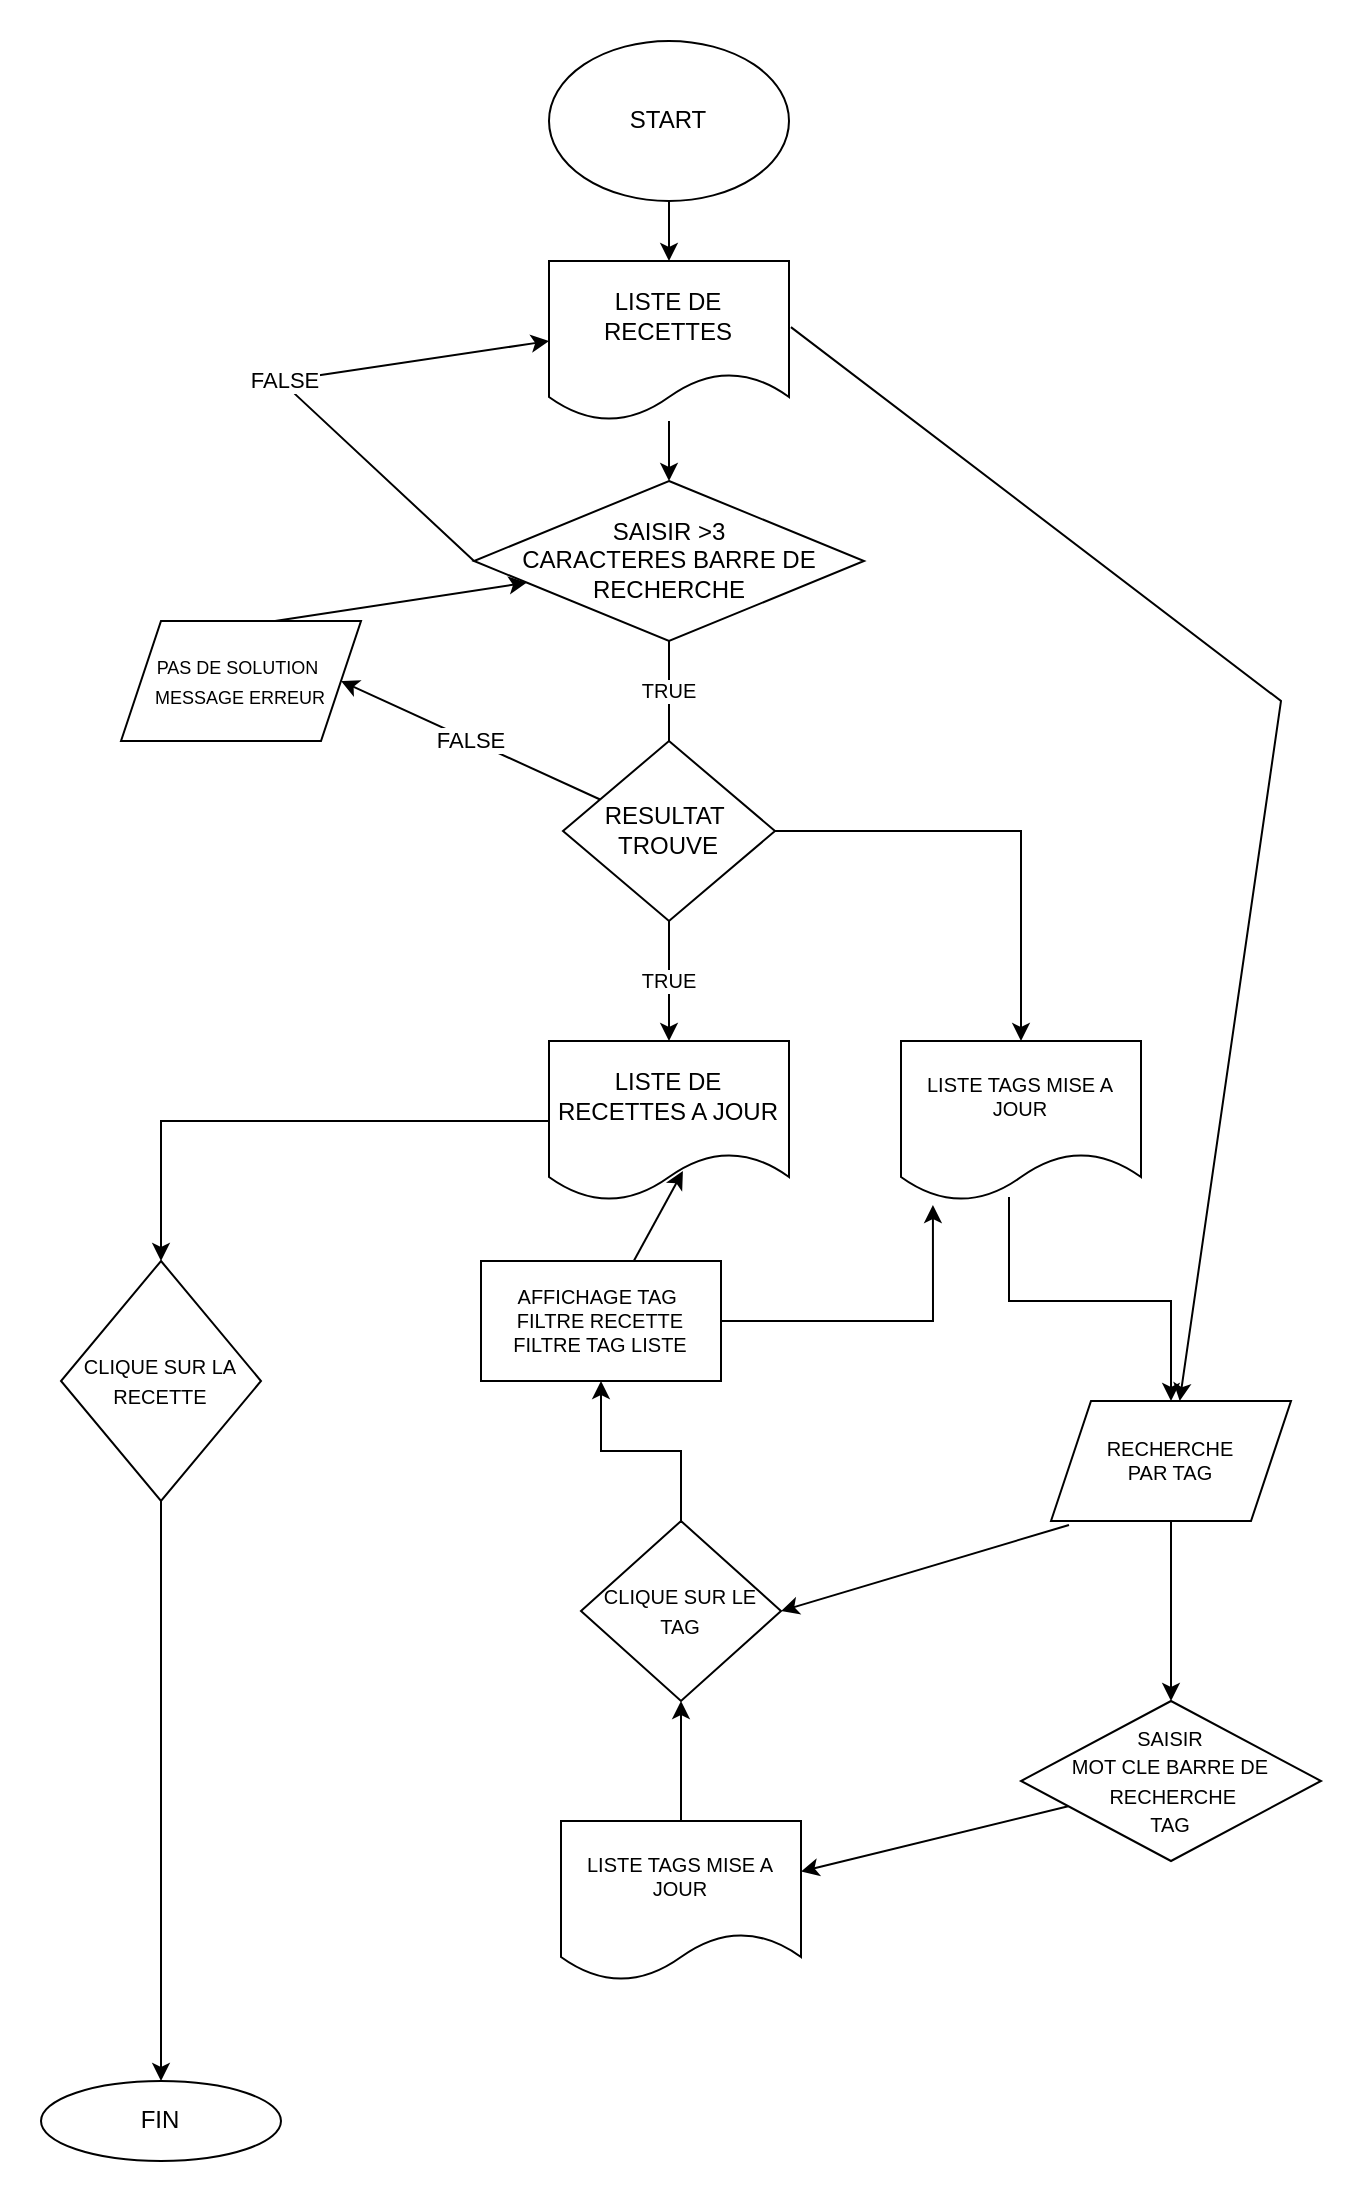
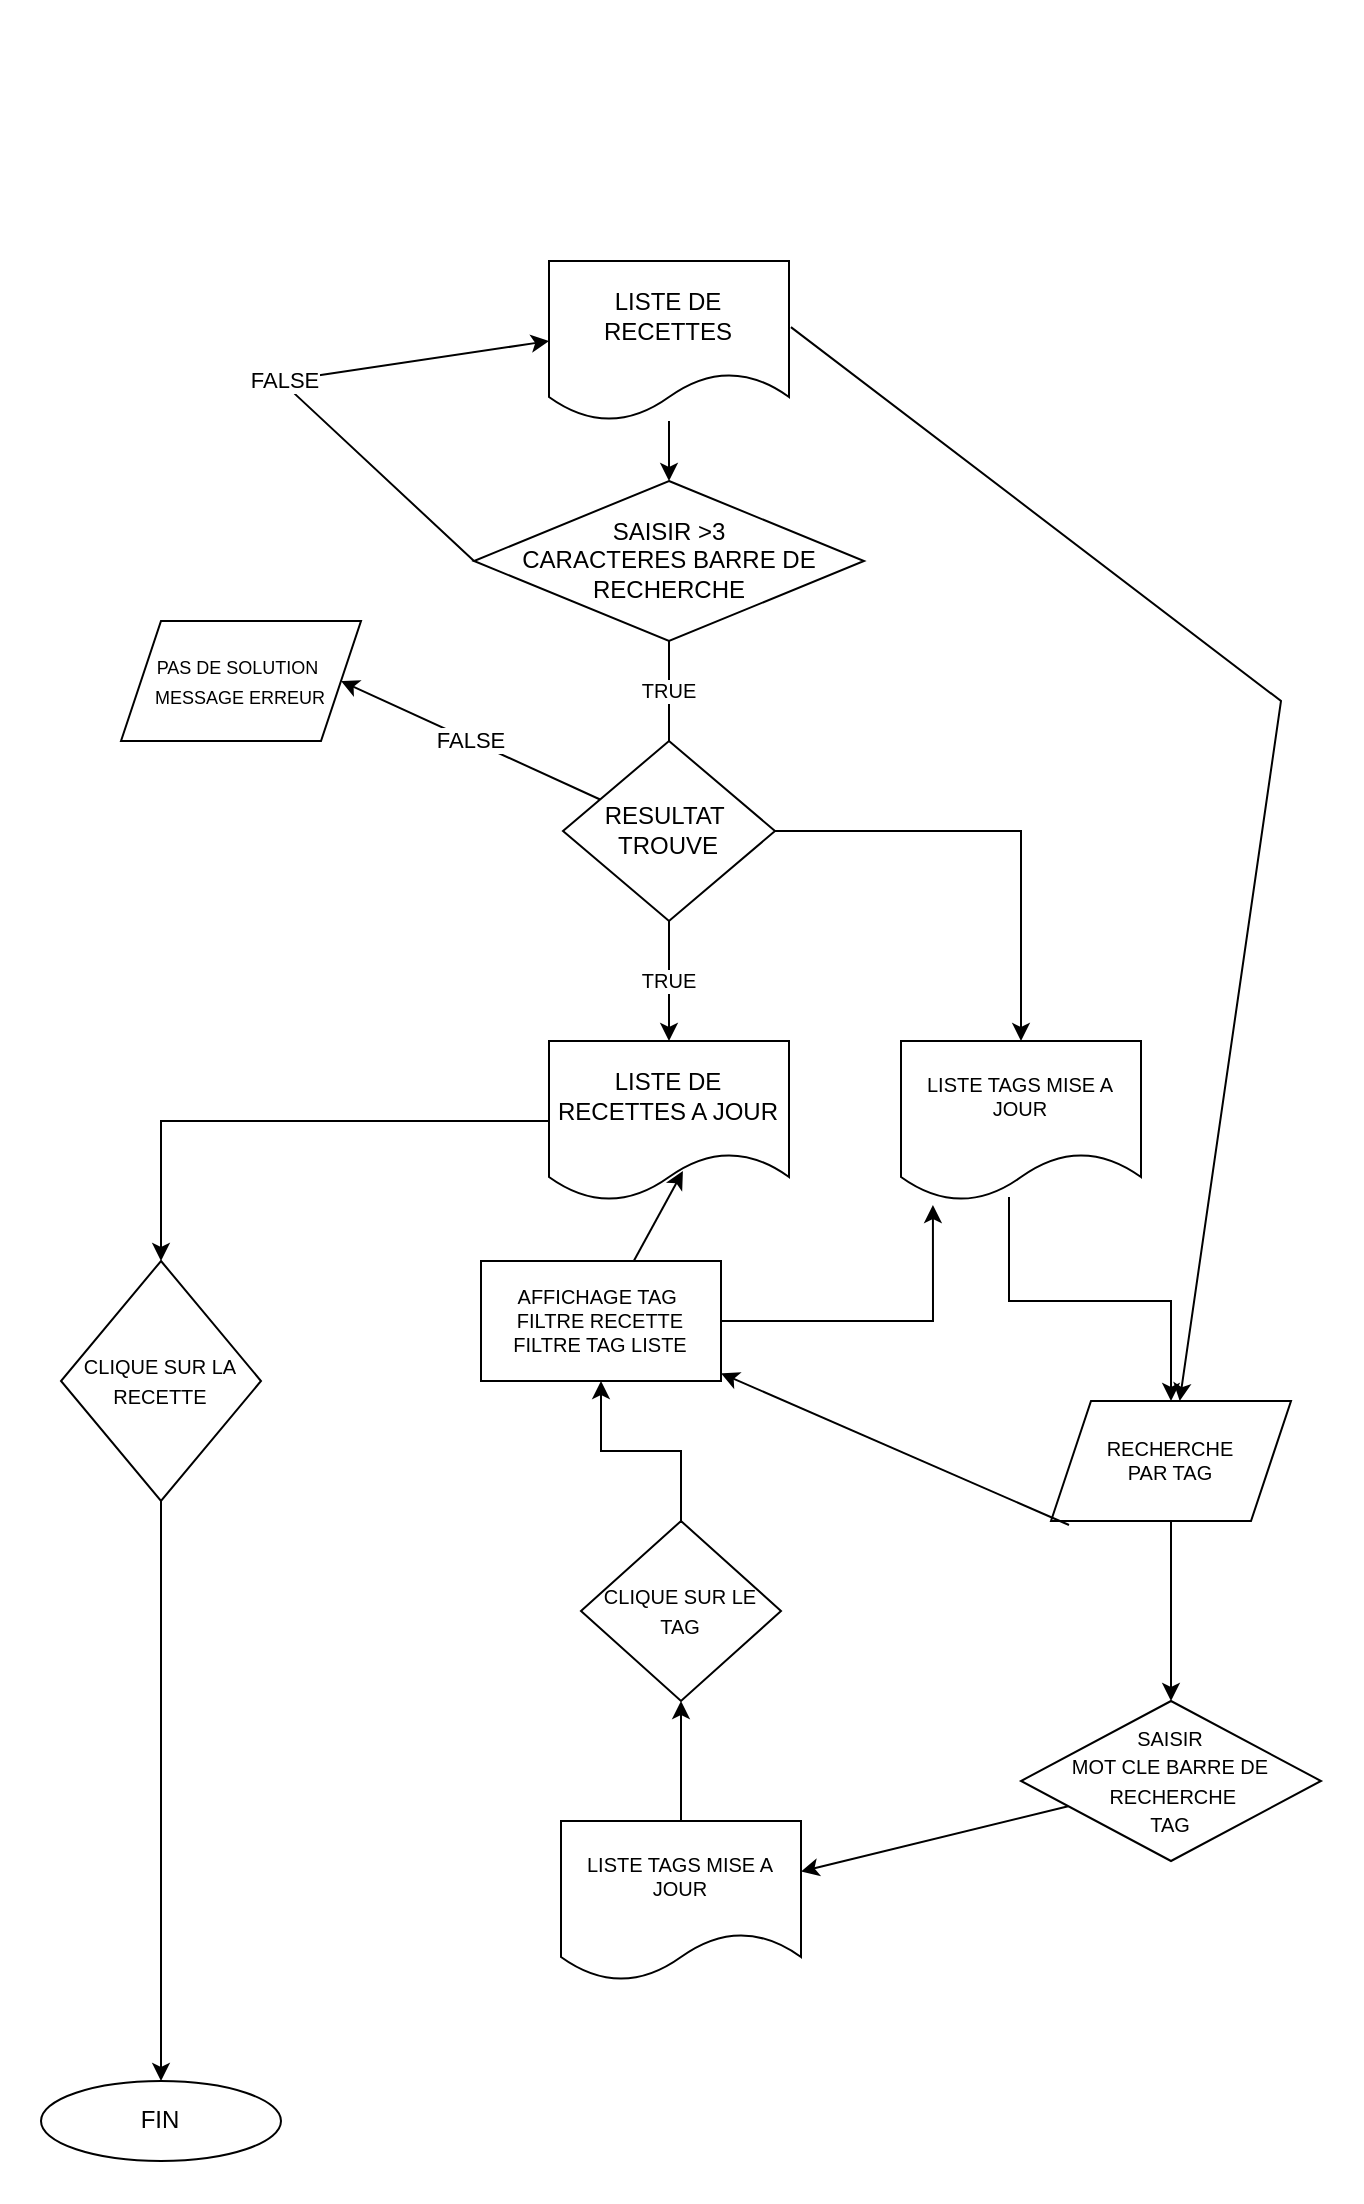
node "START": removed
edge "START" -> "LISTE DE RECETTES": removed
edge "PAS DE SOLUTION MESSAGE ERREUR" -> "SAISIR >3 CARACTERES BARRE DE RECHERCHE": removed
edge "RECHERCHE PAR TAG" -> "CLIQUE SUR LE TAG": now "RECHERCHE PAR TAG" -> "AFFICHAGE TAG FILTRE RECETTE FILTRE TAG LISTE"
